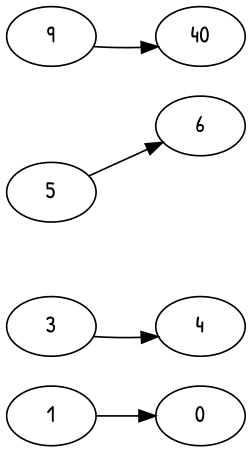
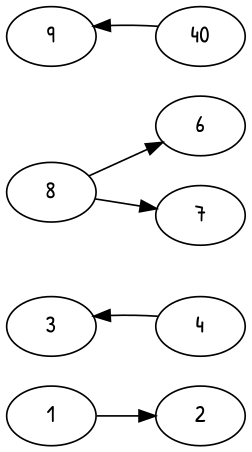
edge "9" -> "40": reversed
node "5": label "5" -> "8"
node "7": added
edge "3" -> "4": reversed
node "0": label "0" -> "2"
